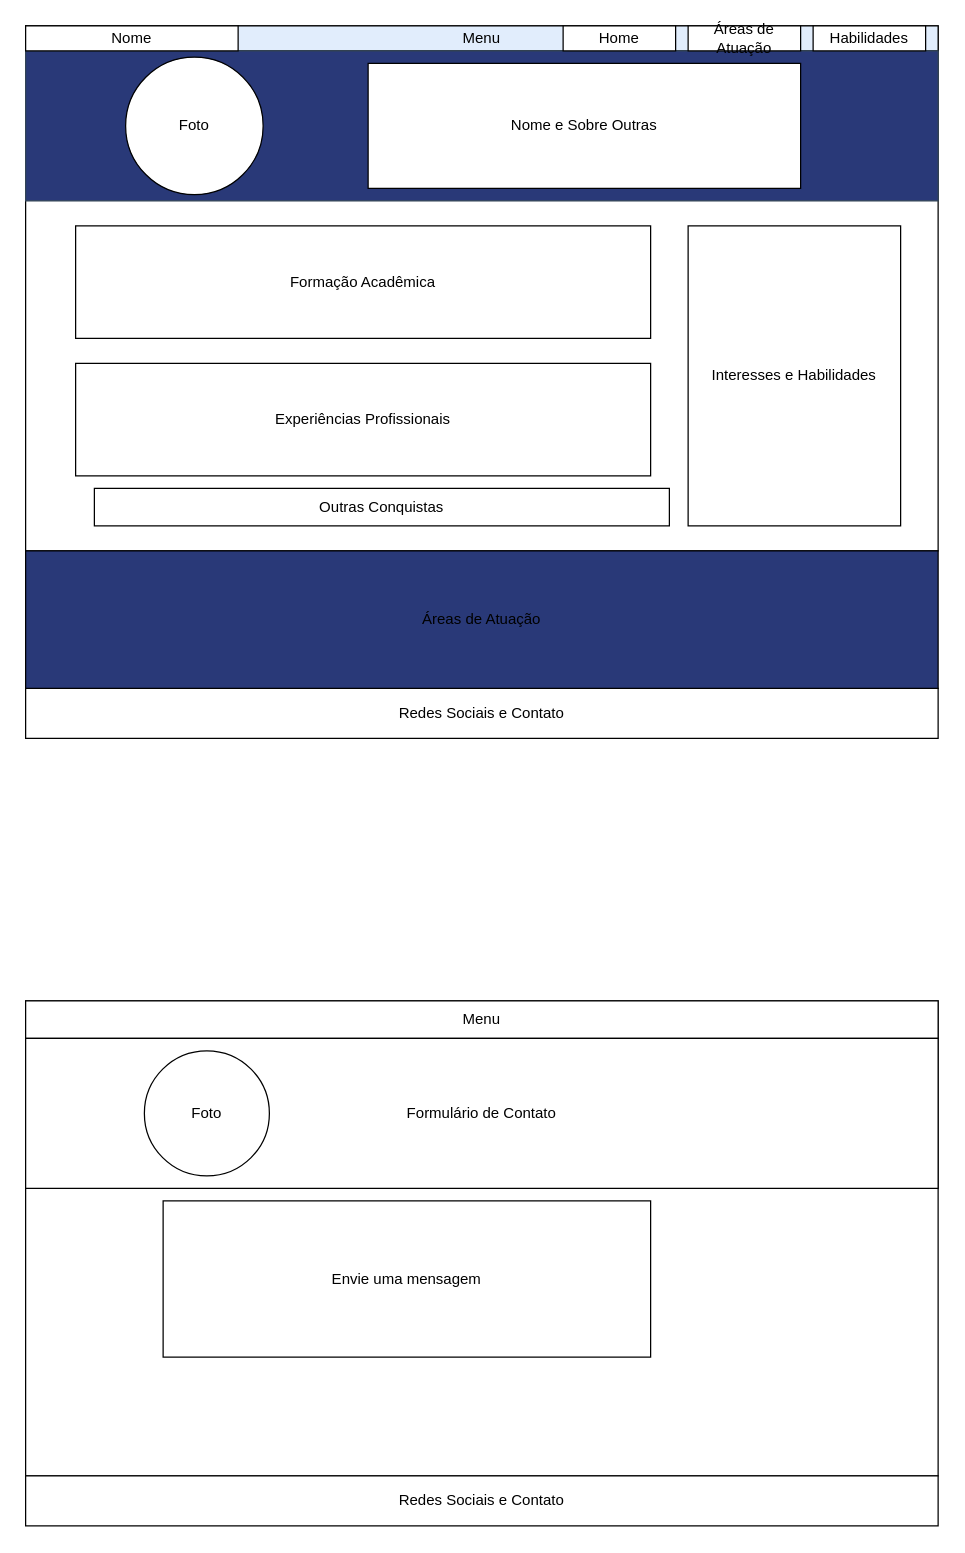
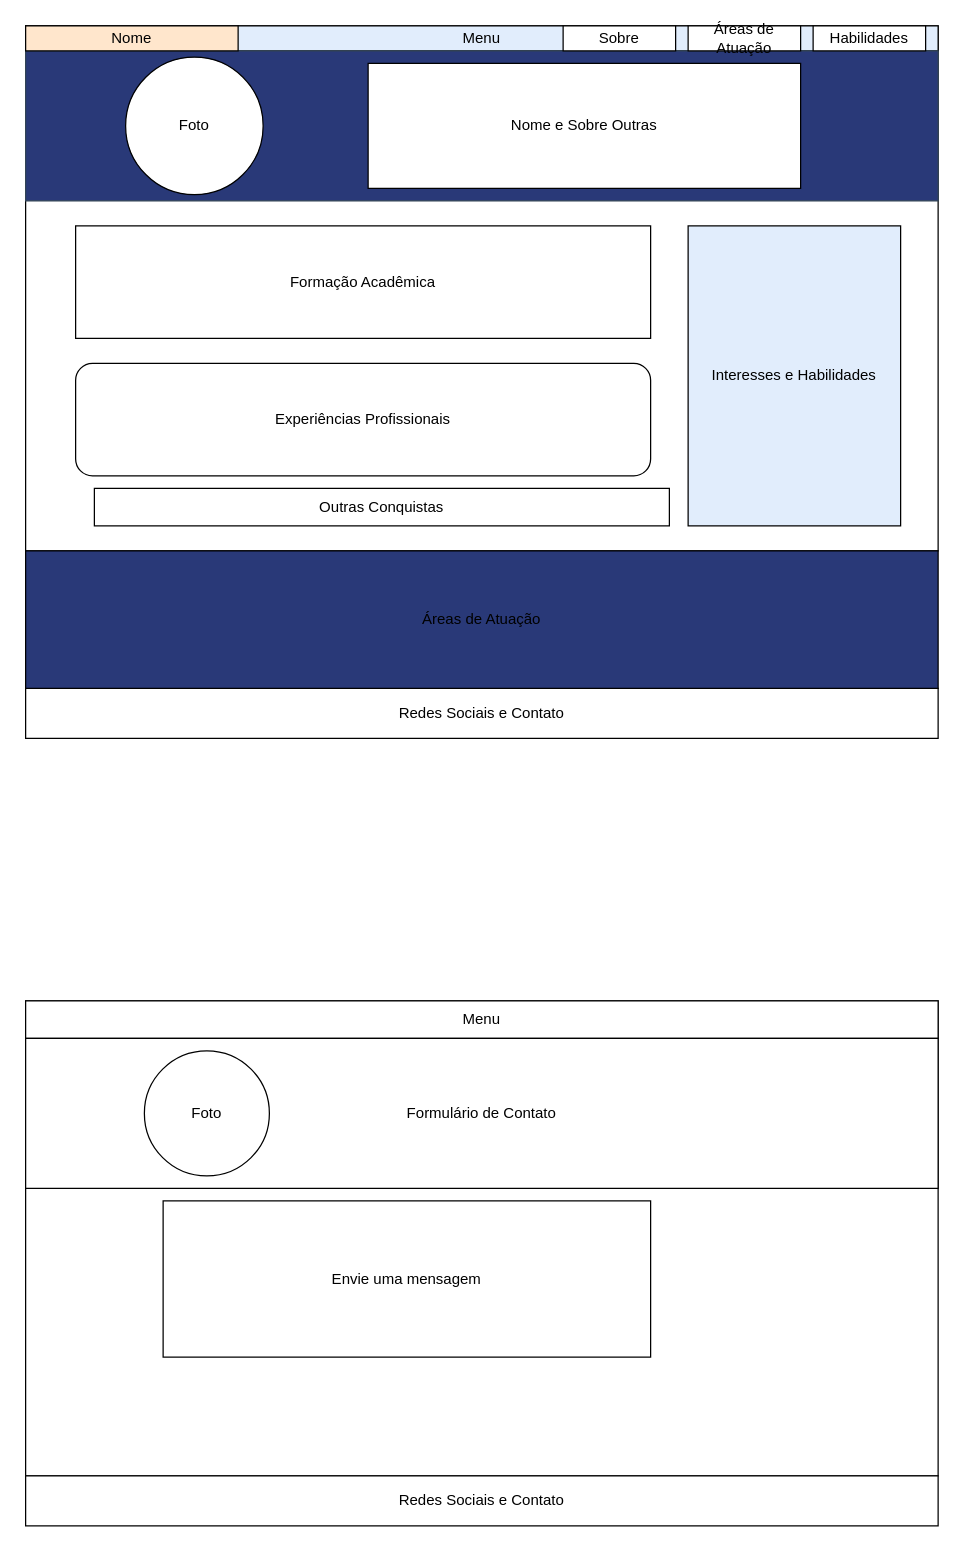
node "Nome": fillcolor #ffffff -> #ffe6cc
node "Home": label "Home" -> "Sobre"
node "Interesses e Habilidades": fillcolor #ffffff -> #e1edfc
node "Experiências Profissionais": shape rectangle -> rounded rectangle
